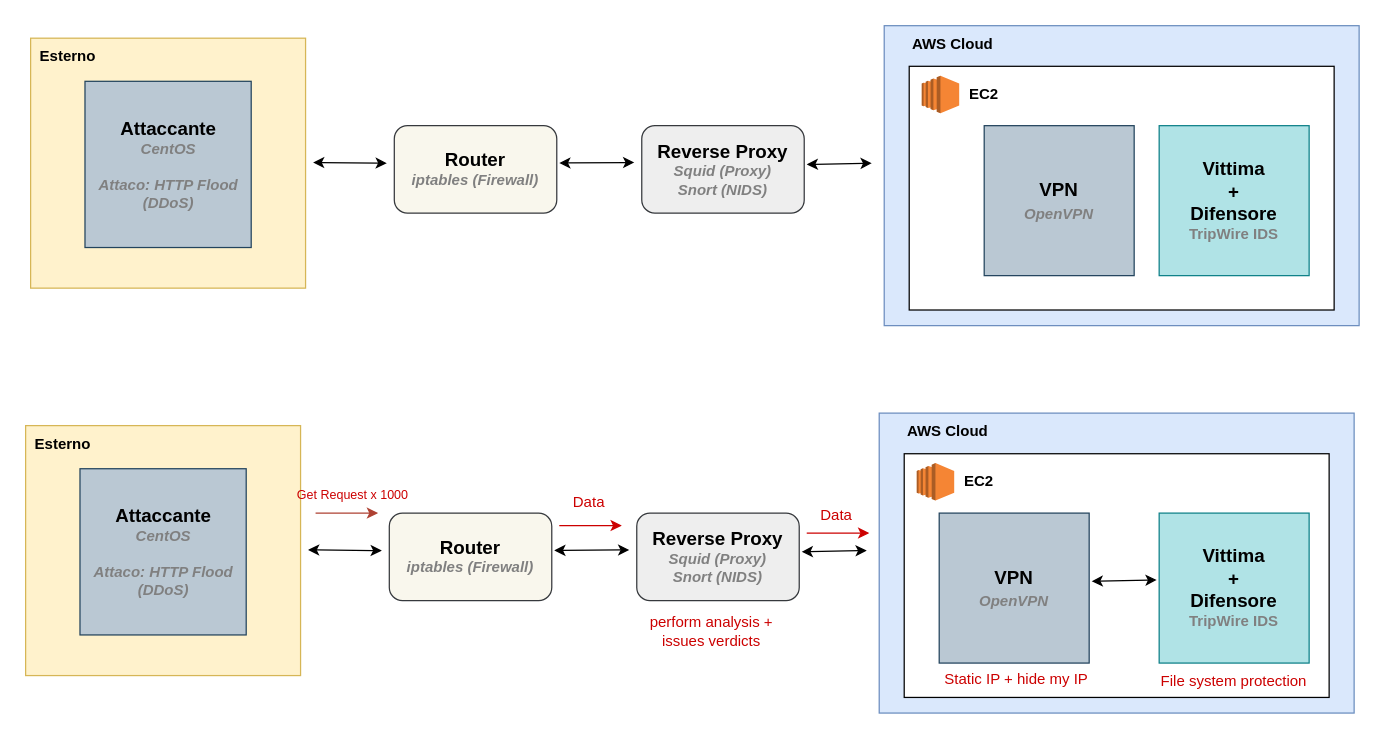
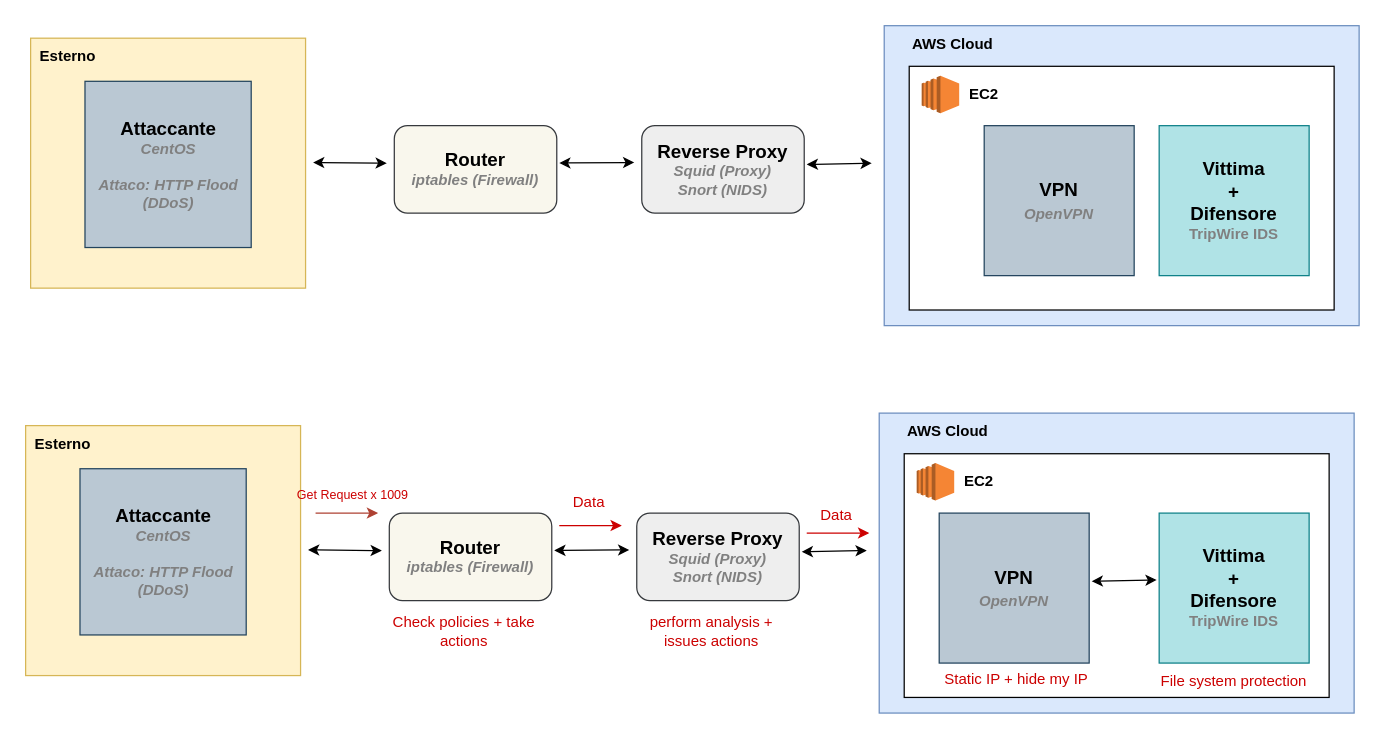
node "Get Request x 1000": label "Get Request x 1000" -> "Get Request x 1009"
node "Check policies + take actions": added
node "perform analysis + issues verdicts": label "perform analysis + issues verdicts" -> "perform analysis + issues actions"
